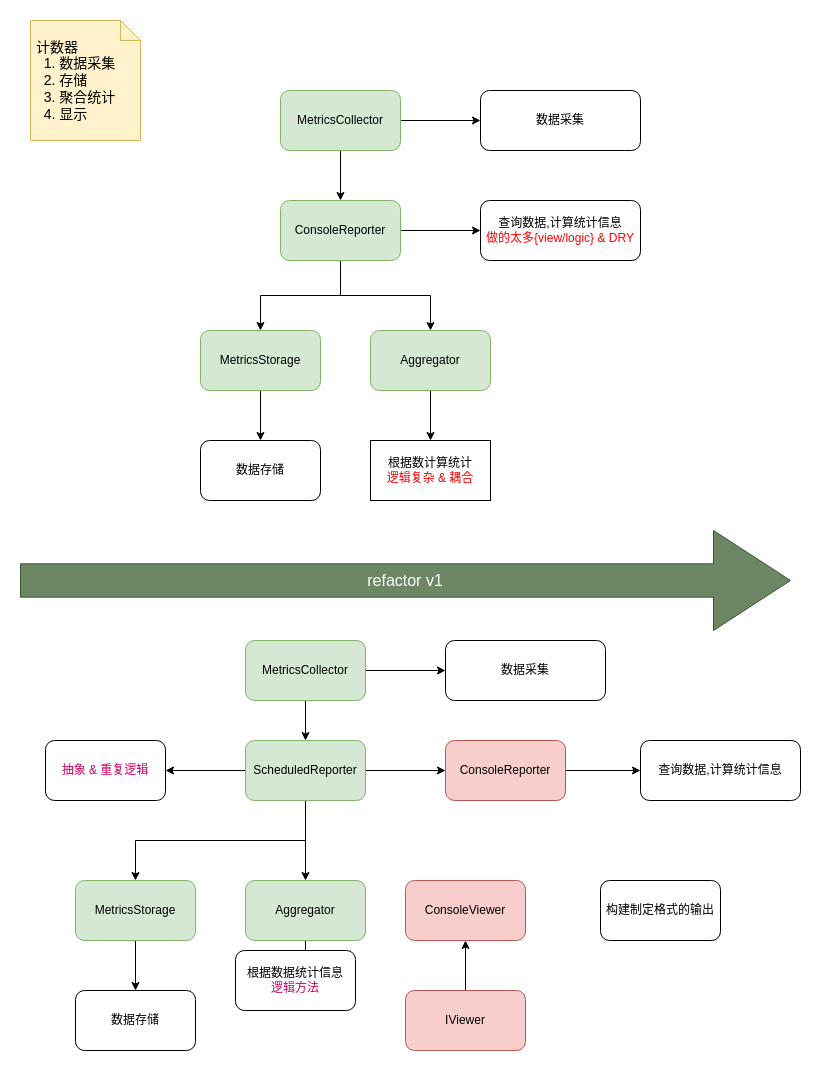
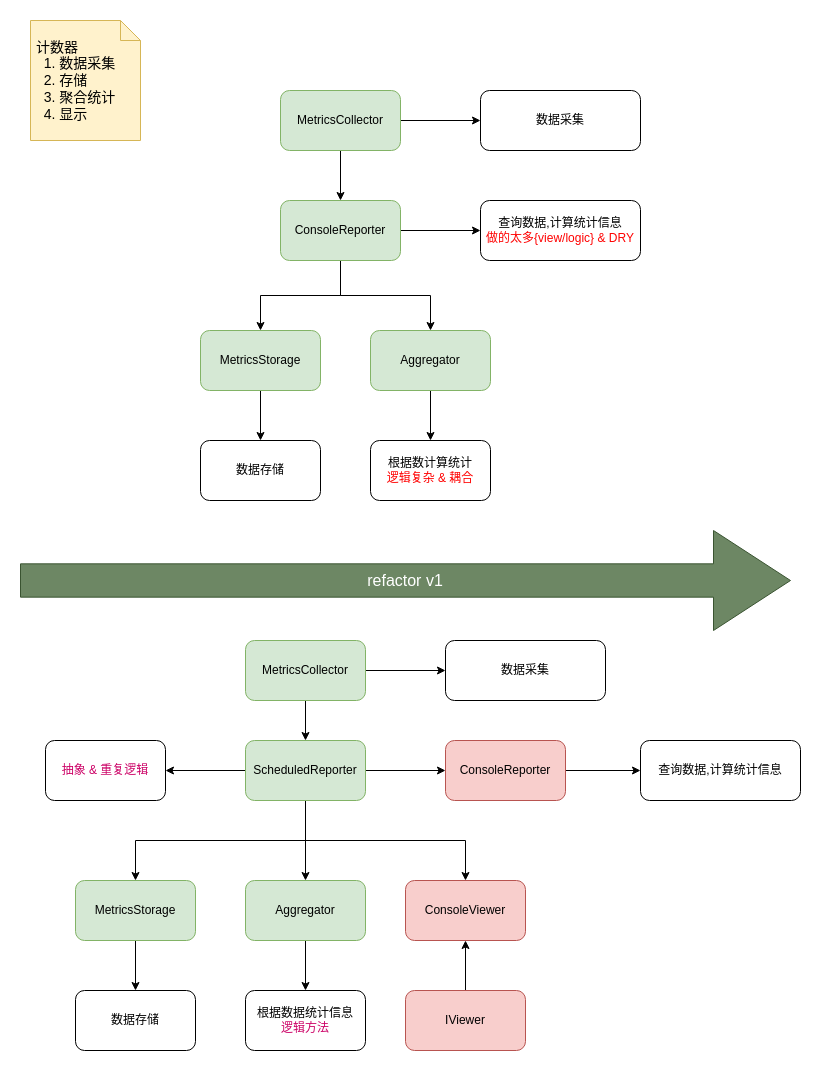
node "根据数计算统计 逻辑复杂 & 耦合": shape rectangle -> rounded rectangle
edge "ScheduledReporter" -> "ConsoleViewer": added
node "构建制定格式的输出": removed
node "根据数据统计信息 逻辑方法": moved (296, 981) -> (306, 1021)
